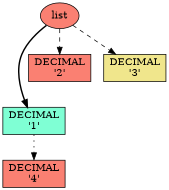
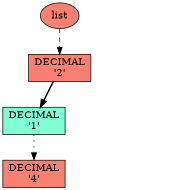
edge "list" -> "DECIMAL '1'": now "DECIMAL '2'" -> "DECIMAL '1'"
node "DECIMAL '3'": removed
